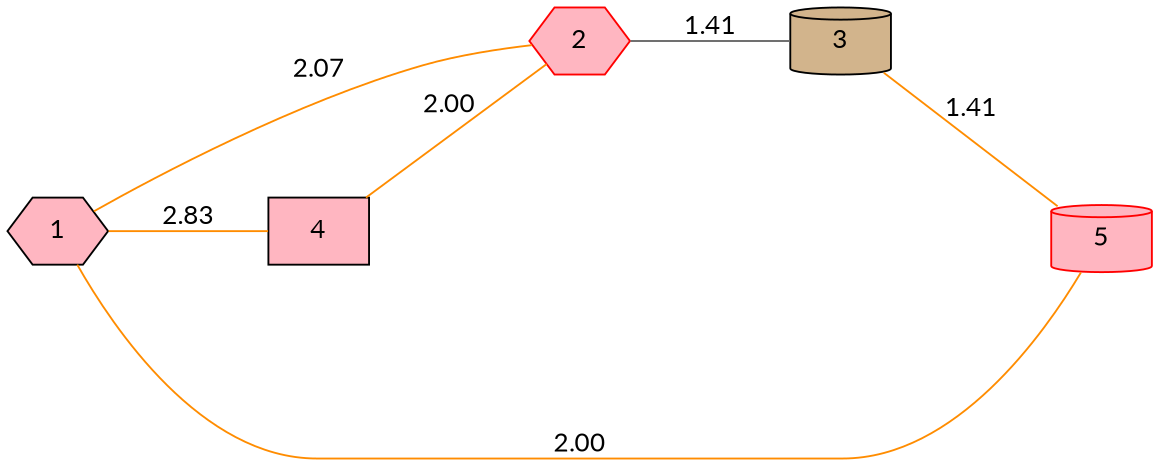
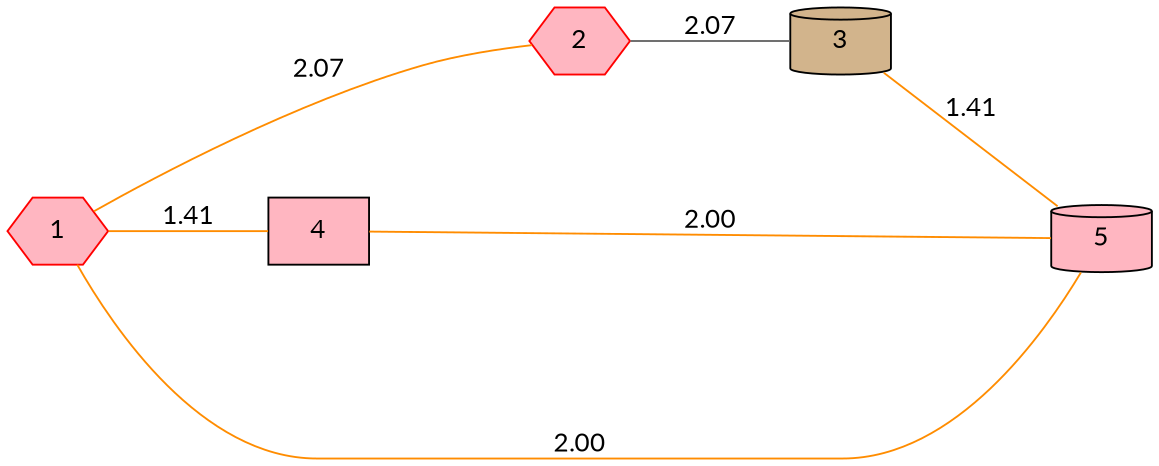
edge "2" -- "3": label "1.41" -> "2.07"
edge "2" -- "4": now "5" -- "4"
edge "1" -- "4": label "2.83" -> "1.41"
node "1": color black -> red
node "5": color red -> black
